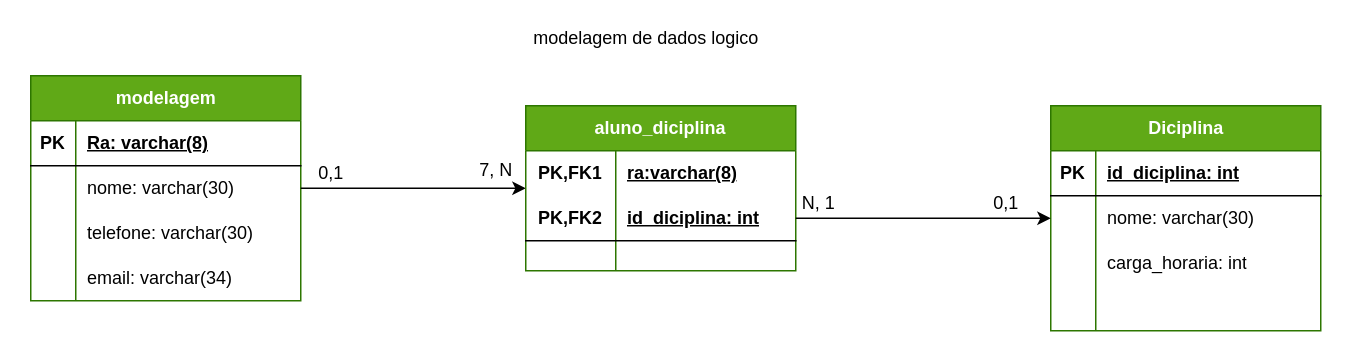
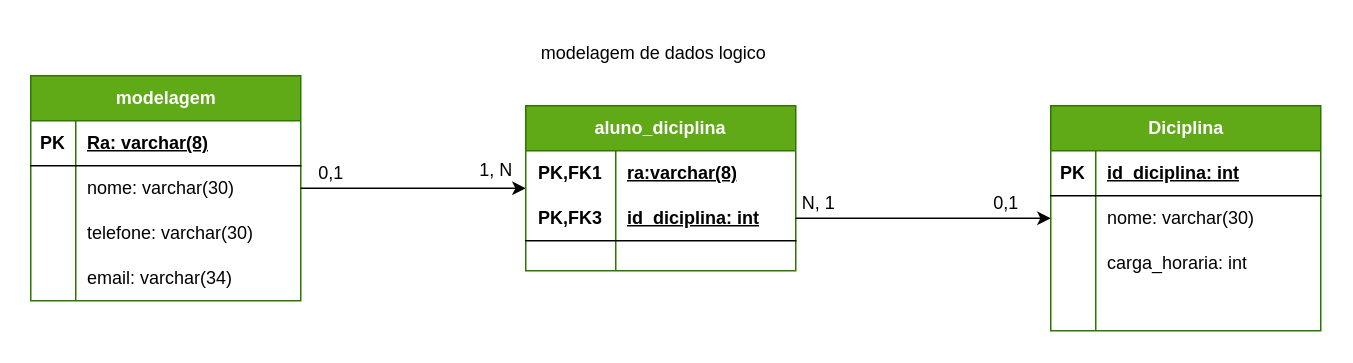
node "modelagem de dados logico": moved (646, 38) -> (653, 53)
node "7, N": label "7, N" -> "1, N"
node "PK,FK2": label "PK,FK2" -> "PK,FK3"
